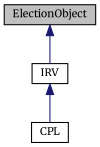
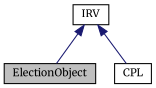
edge "IRV" -> "ElectionObject": reversed
